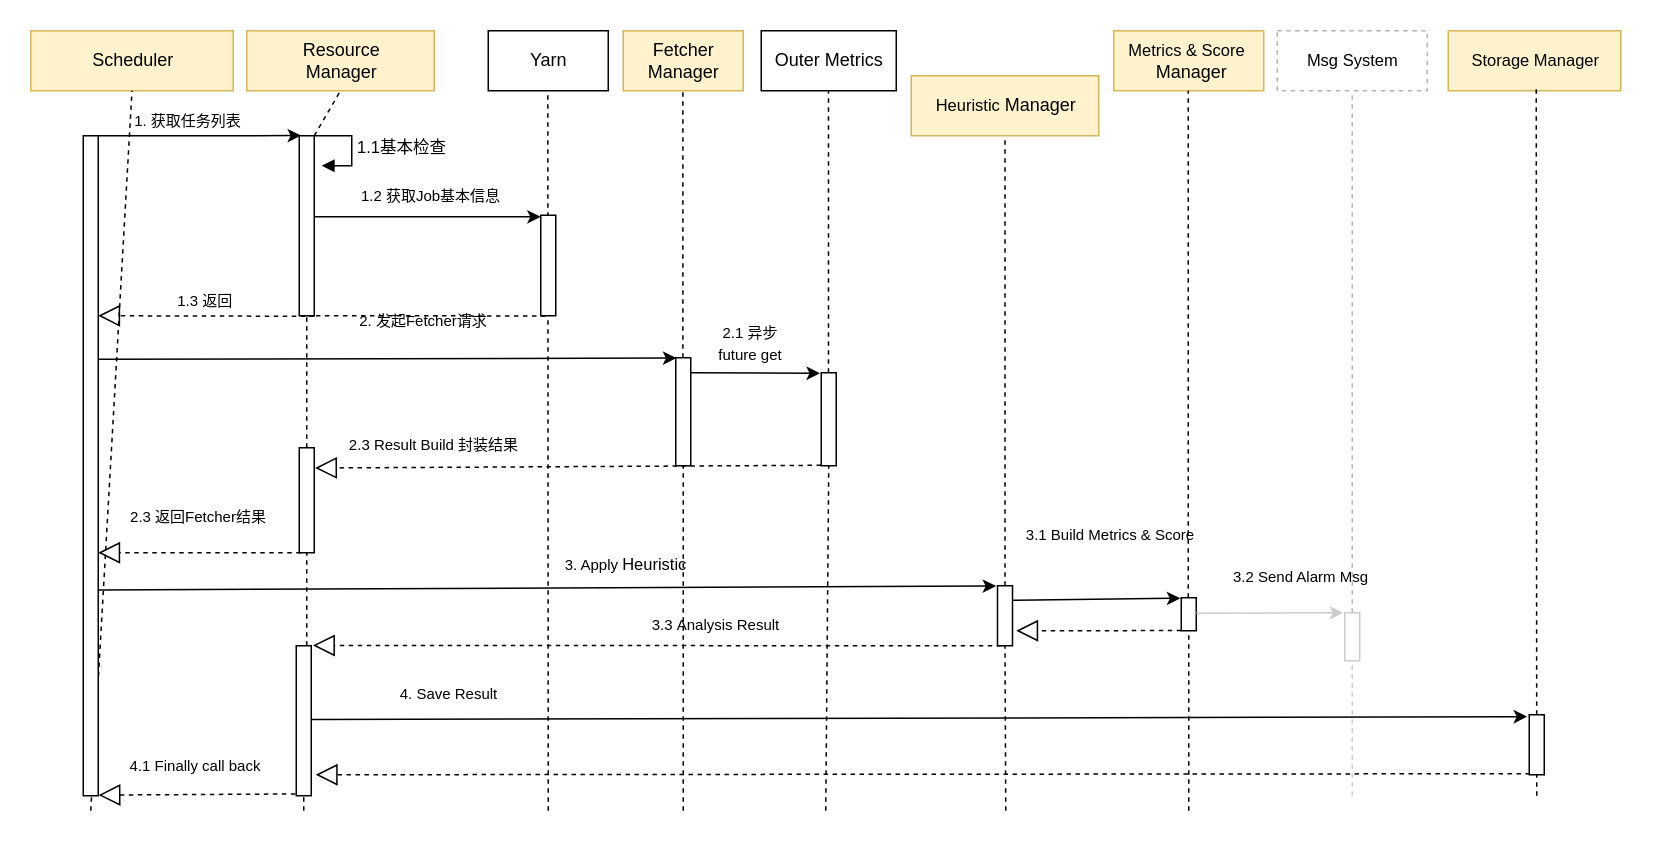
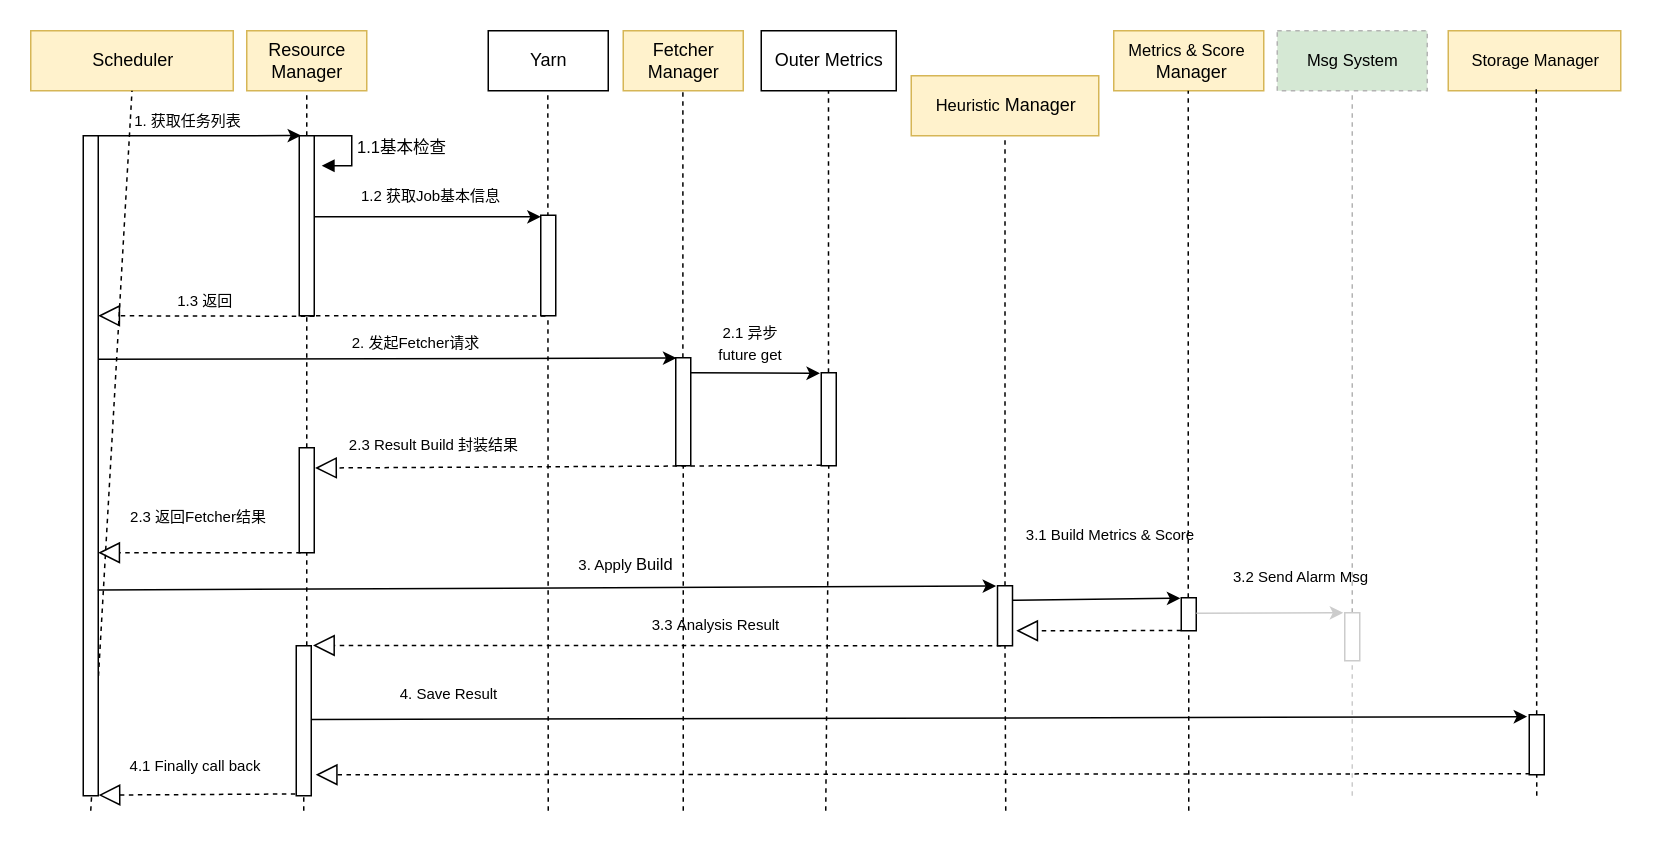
node "Resource Manager": size 188x60 -> 120x60
node "Msg System": fillcolor #ffffff -> #d5e8d4
node "2. 发起Fetcher请求": moved (424, 320) -> (416, 343)
node "3. Apply Heuristic": label "3. Apply Heuristic" -> "3. Apply Build"
